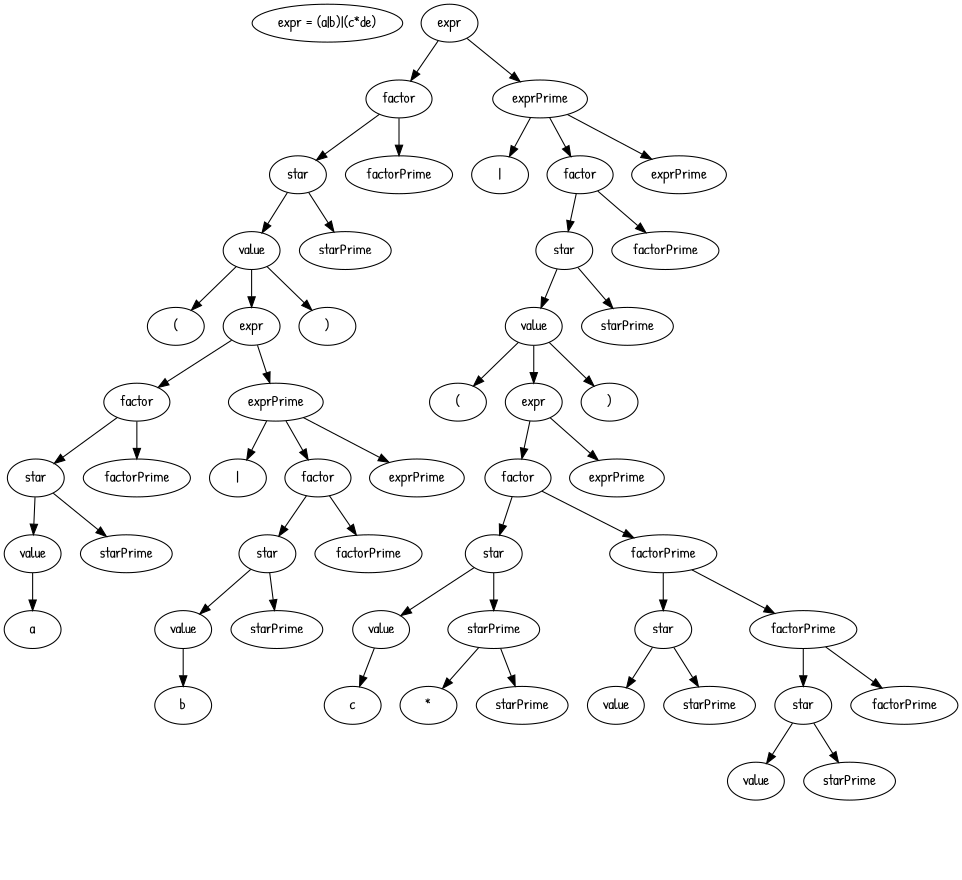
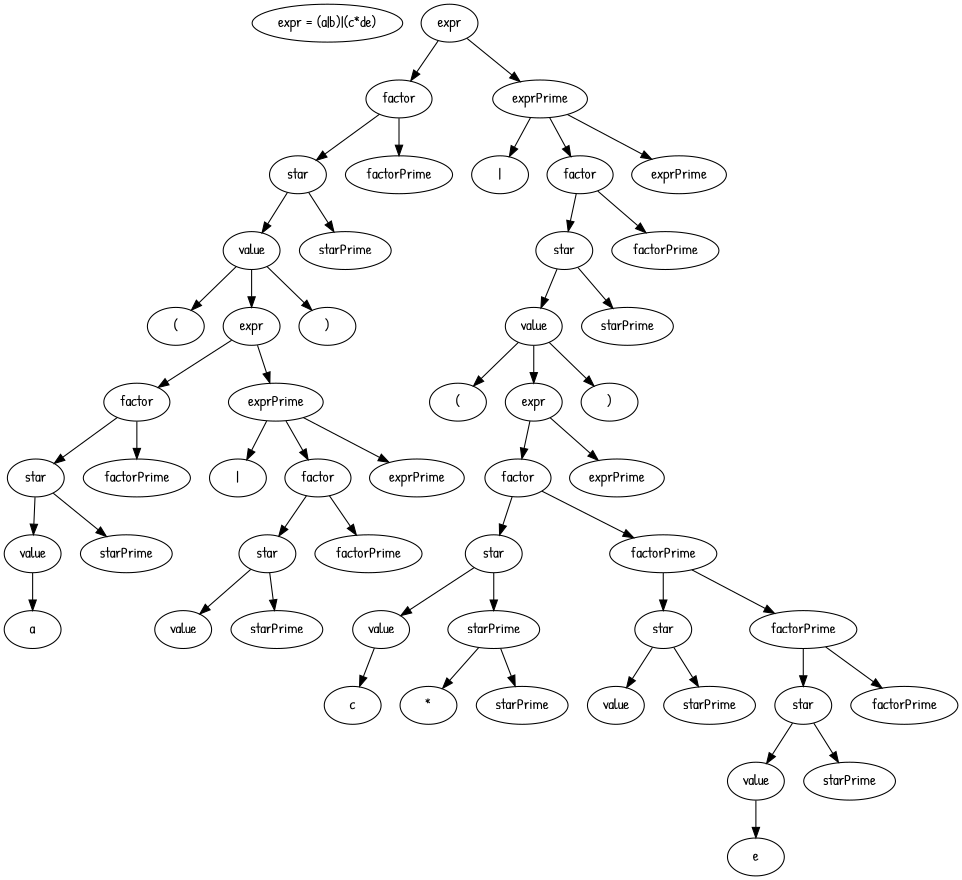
node "b": removed
node "e": added
